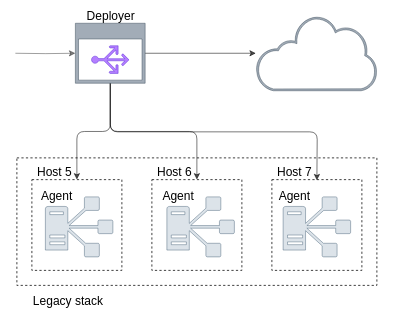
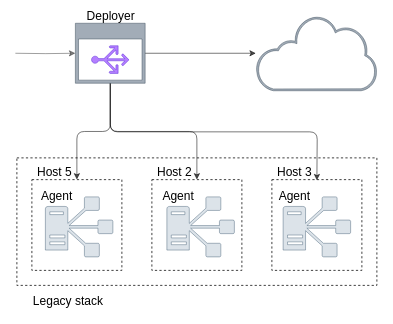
node "Host 6": label "Host 6" -> "Host 2"
node "Host 7": label "Host 7" -> "Host 3"
